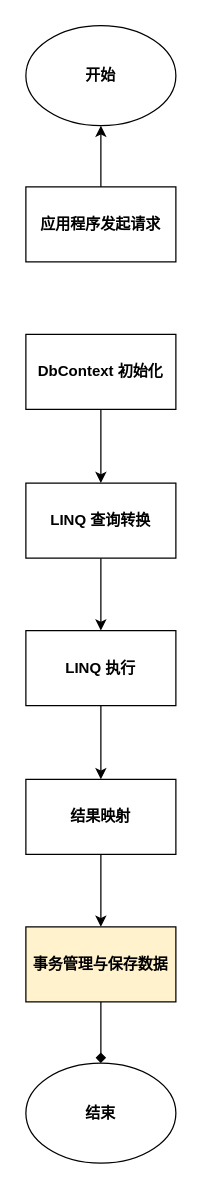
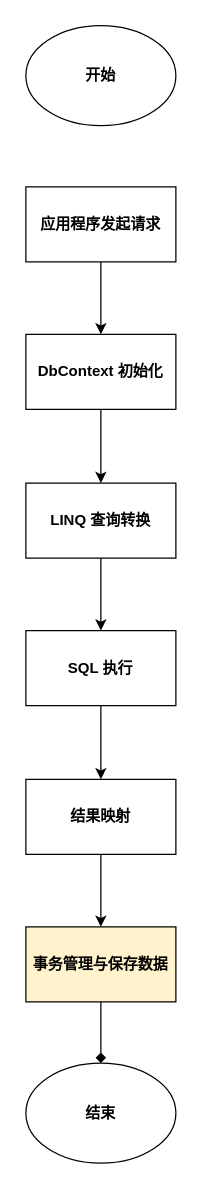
edge "应用程序发起请求" -> "开始": now "应用程序发起请求" -> "DbContext 初始化"
node "LINQ 执行": label "LINQ 执行" -> "SQL 执行"
